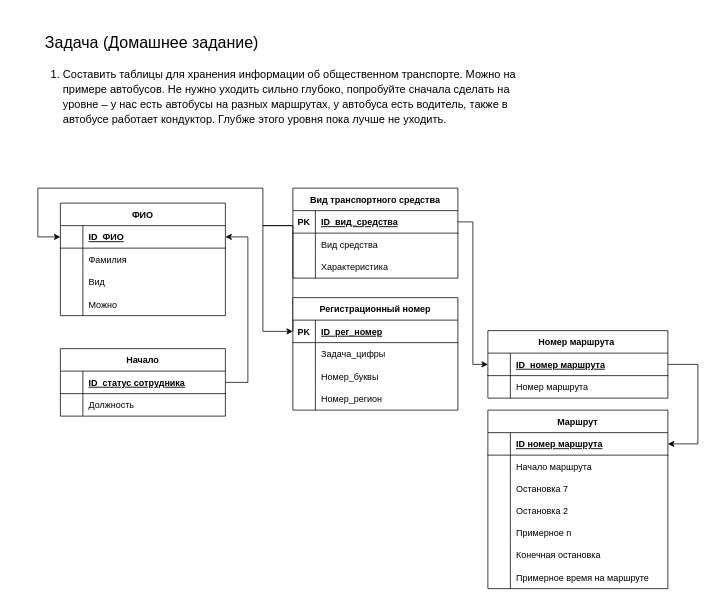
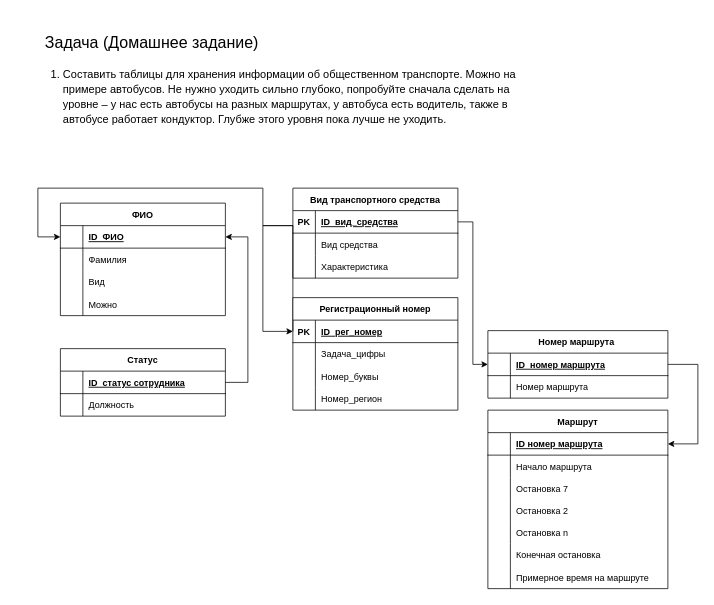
node "Начало": label "Начало" -> "Статус"
node "Примерное n": label "Примерное n" -> "Остановка n"
